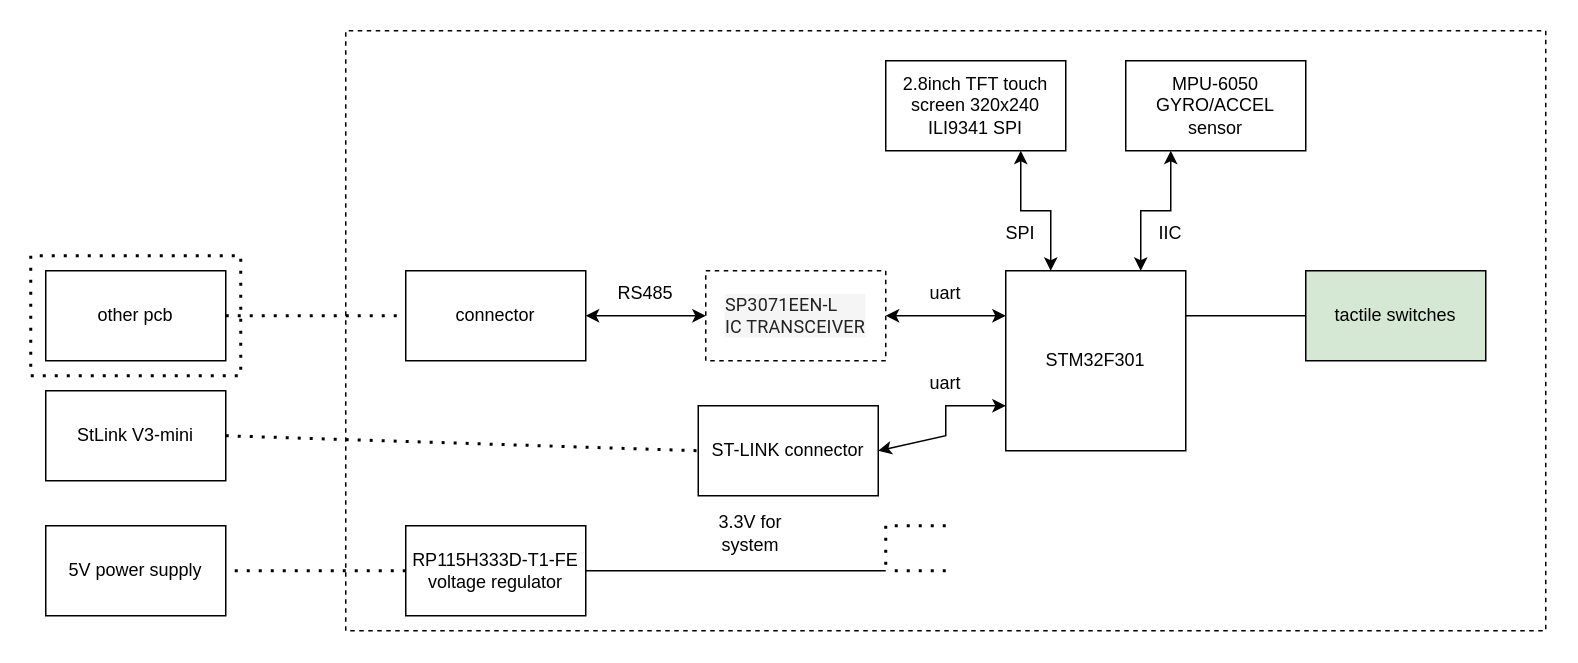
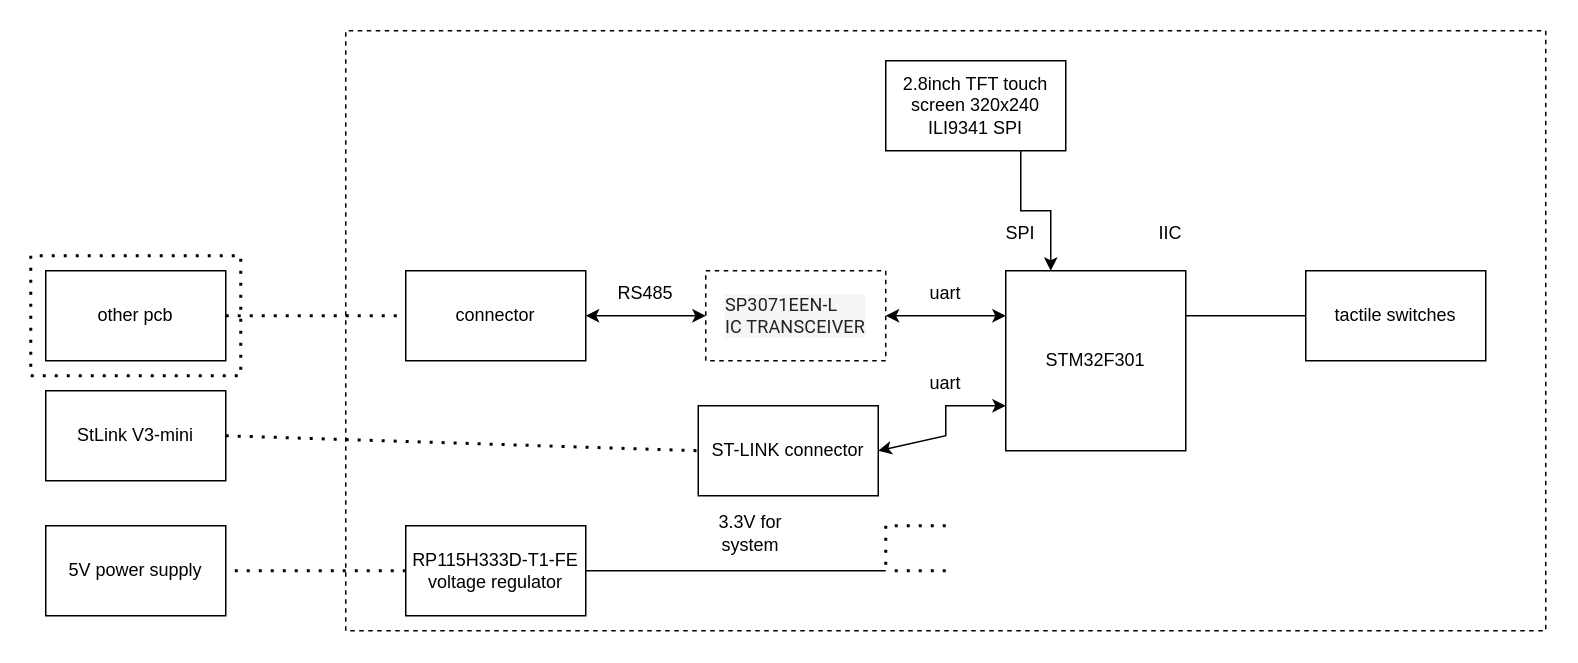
node "MPU-6050 GYRO/ACCEL sensor": removed
edge "2.8inch TFT touch screen 320x240 ILI9341 SPI" -- "STM32F301": arrowhead classic -> none
edge "MPU-6050 GYRO/ACCEL sensor" -- "STM32F301": removed
node "tactile switches": fillcolor #d5e8d4 -> #ffffff
